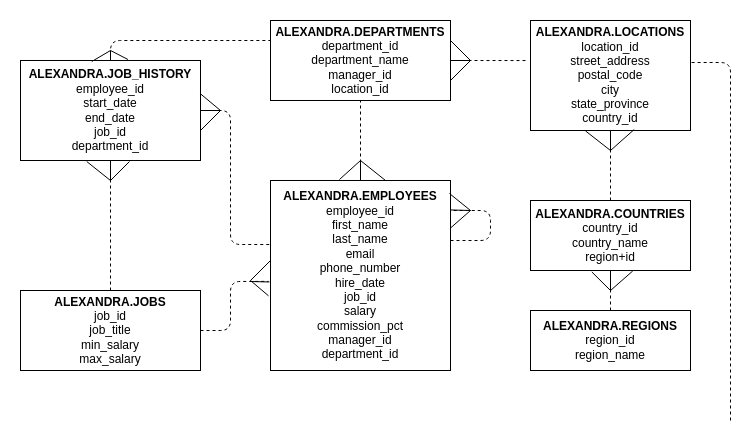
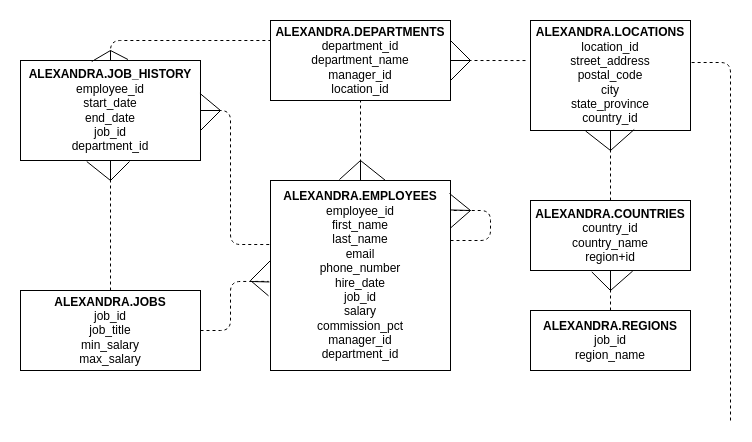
node "ALEXANDRA.REGIONS region_id region_name": label "ALEXANDRA.REGIONS region_id region_name" -> "ALEXANDRA.REGIONS job_id region_name"
